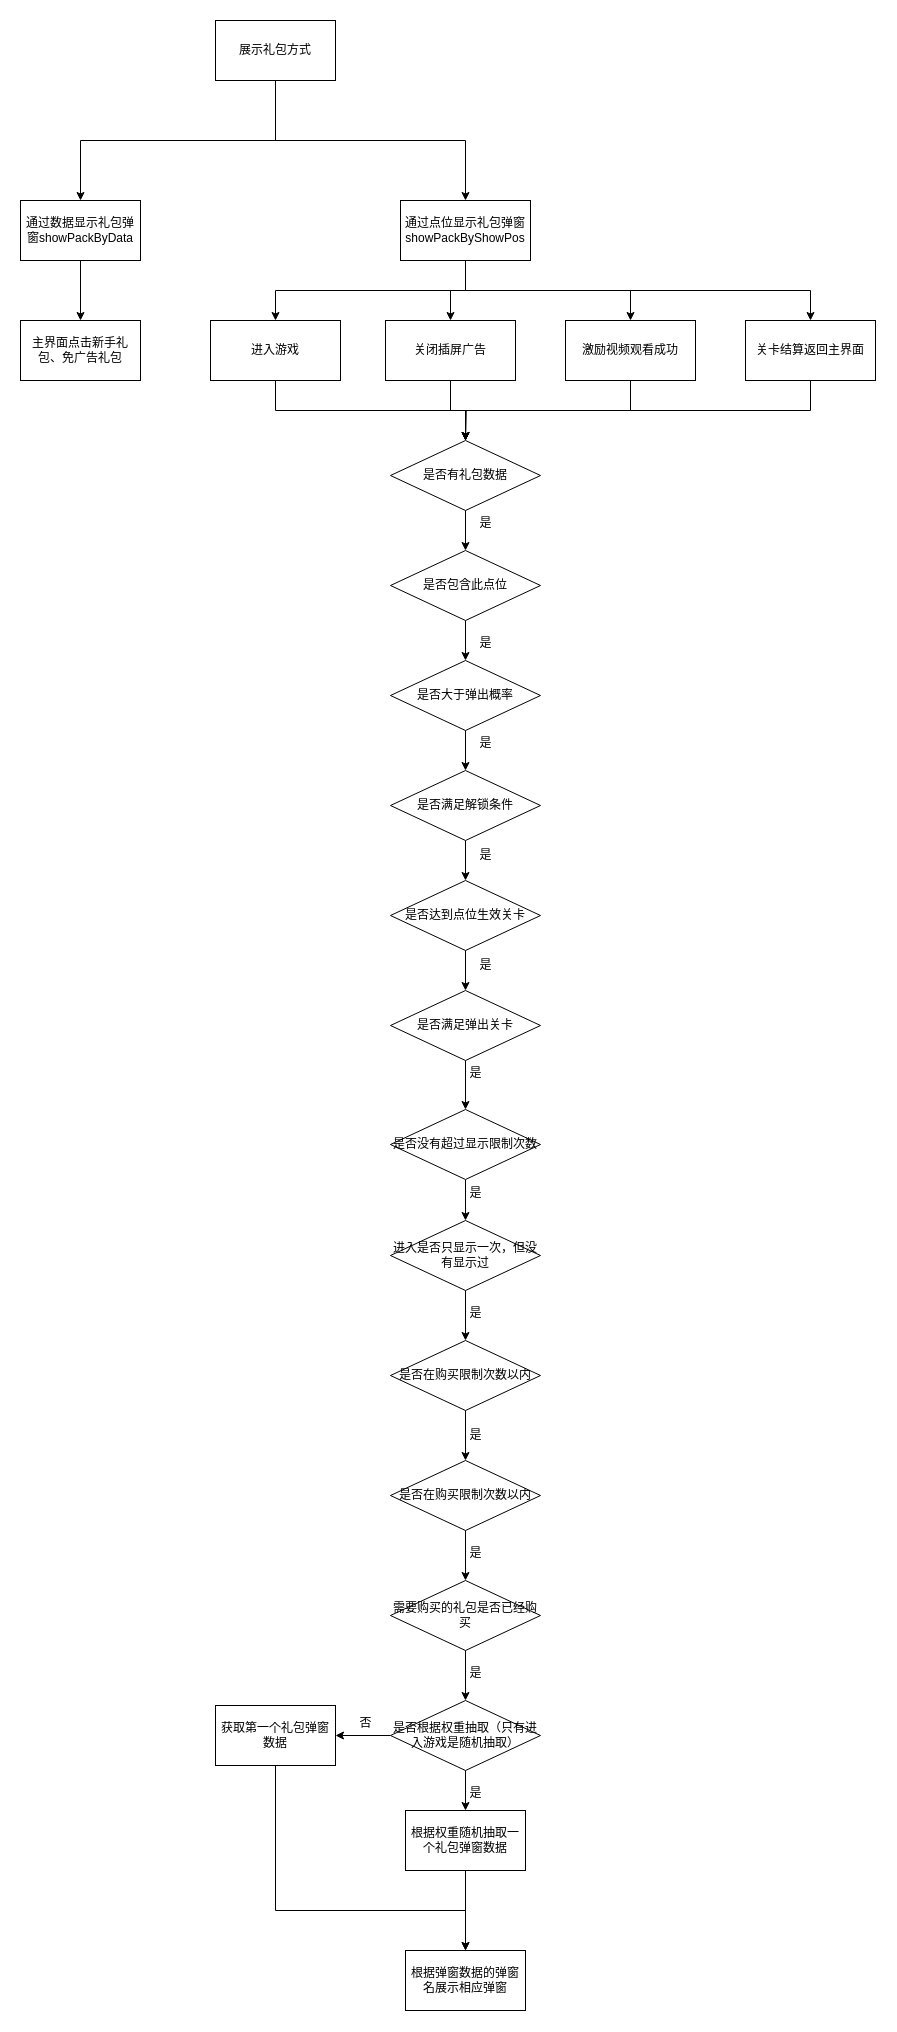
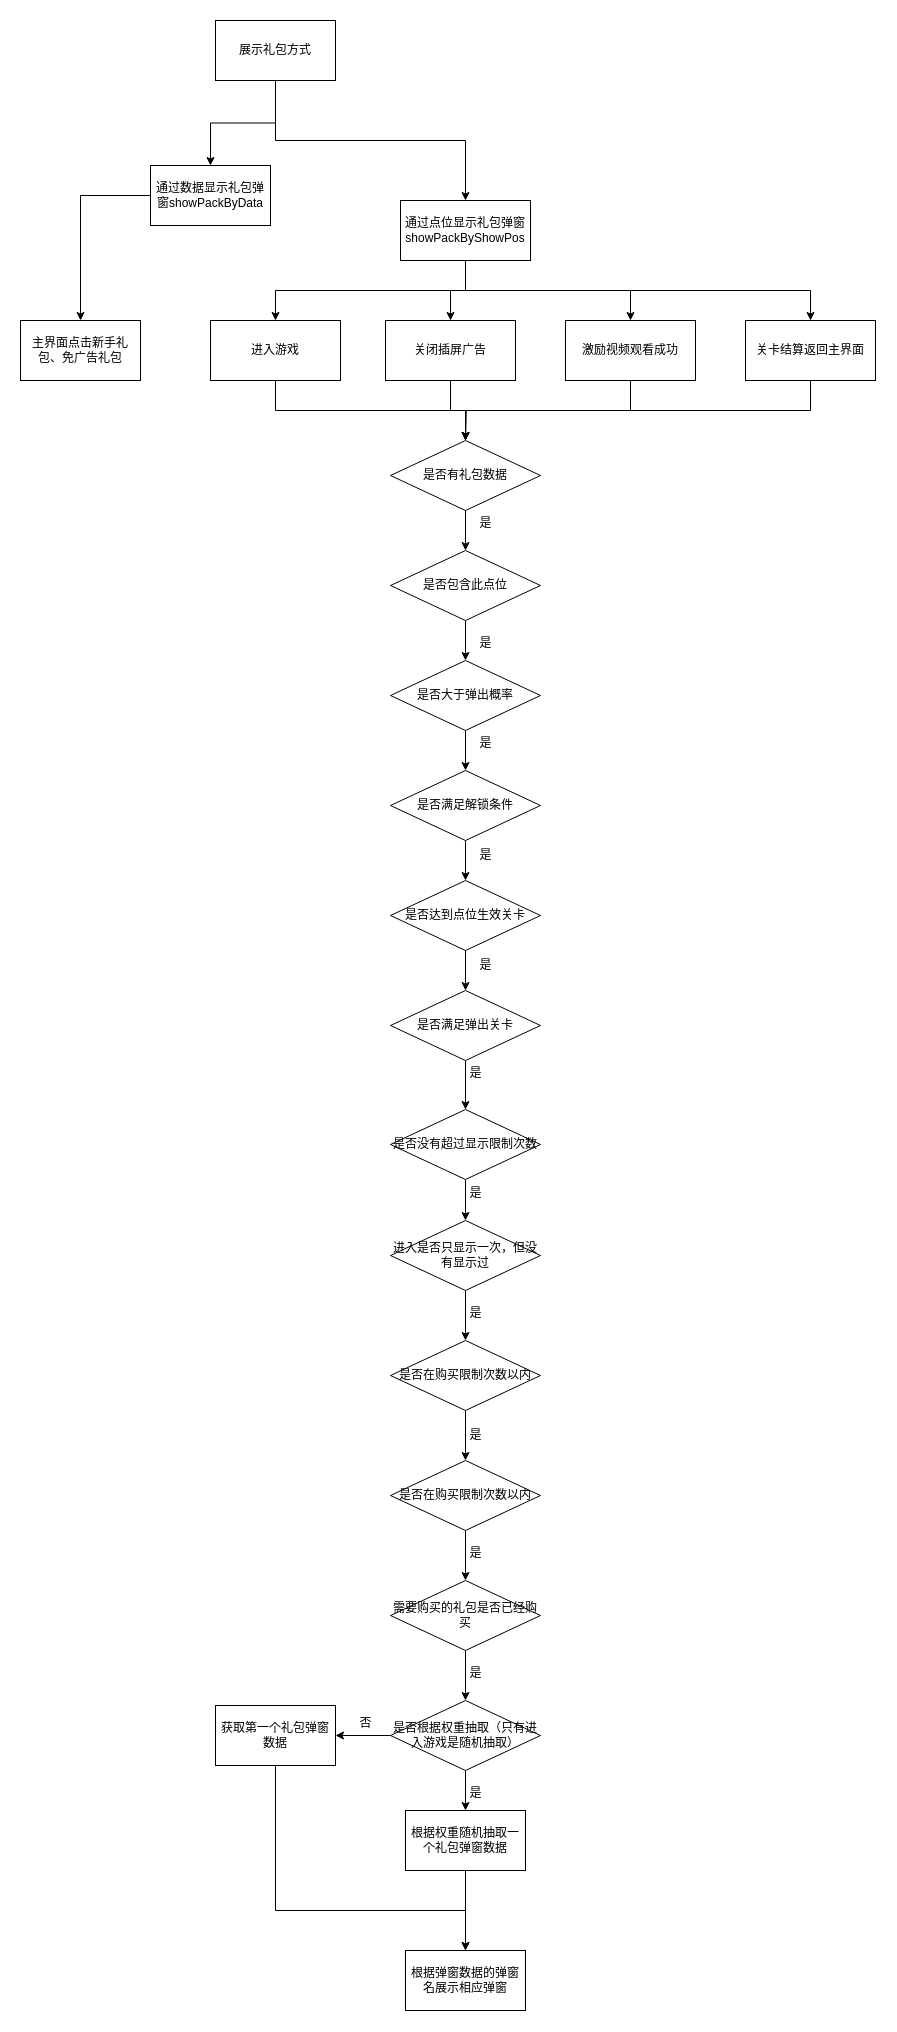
node "通过数据显示礼包弹窗showPackByData": moved (81, 231) -> (211, 196)
